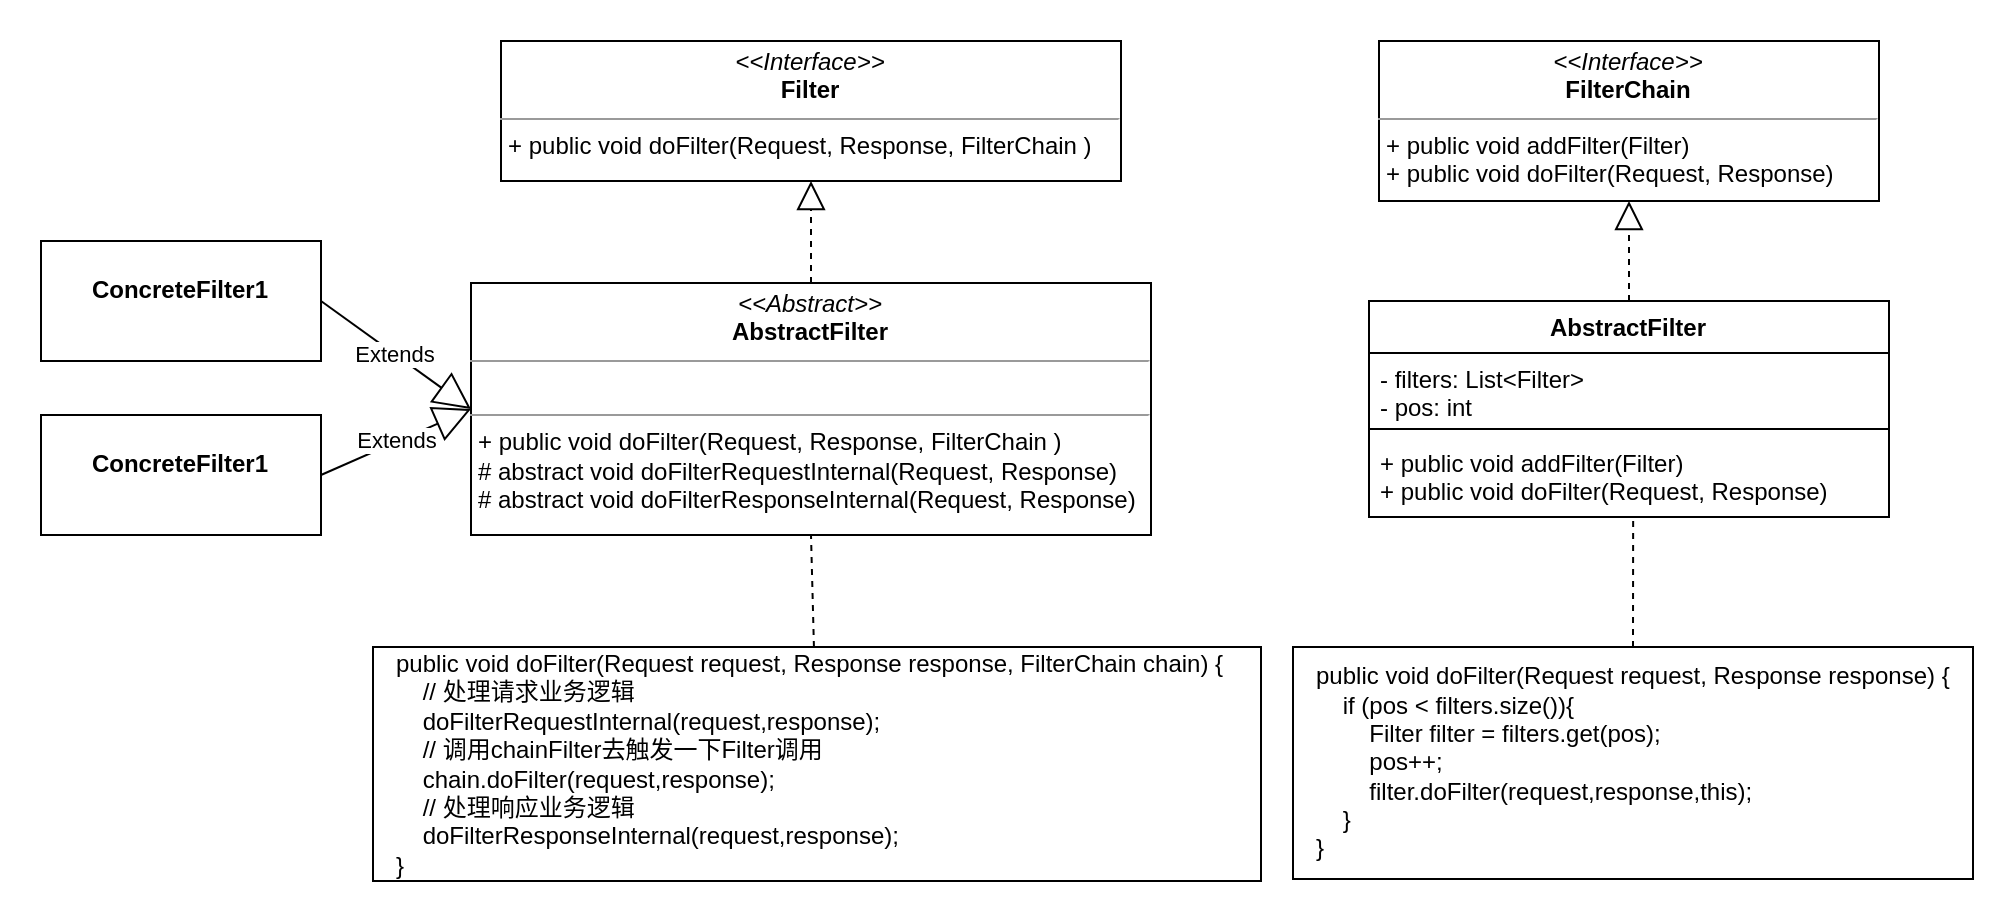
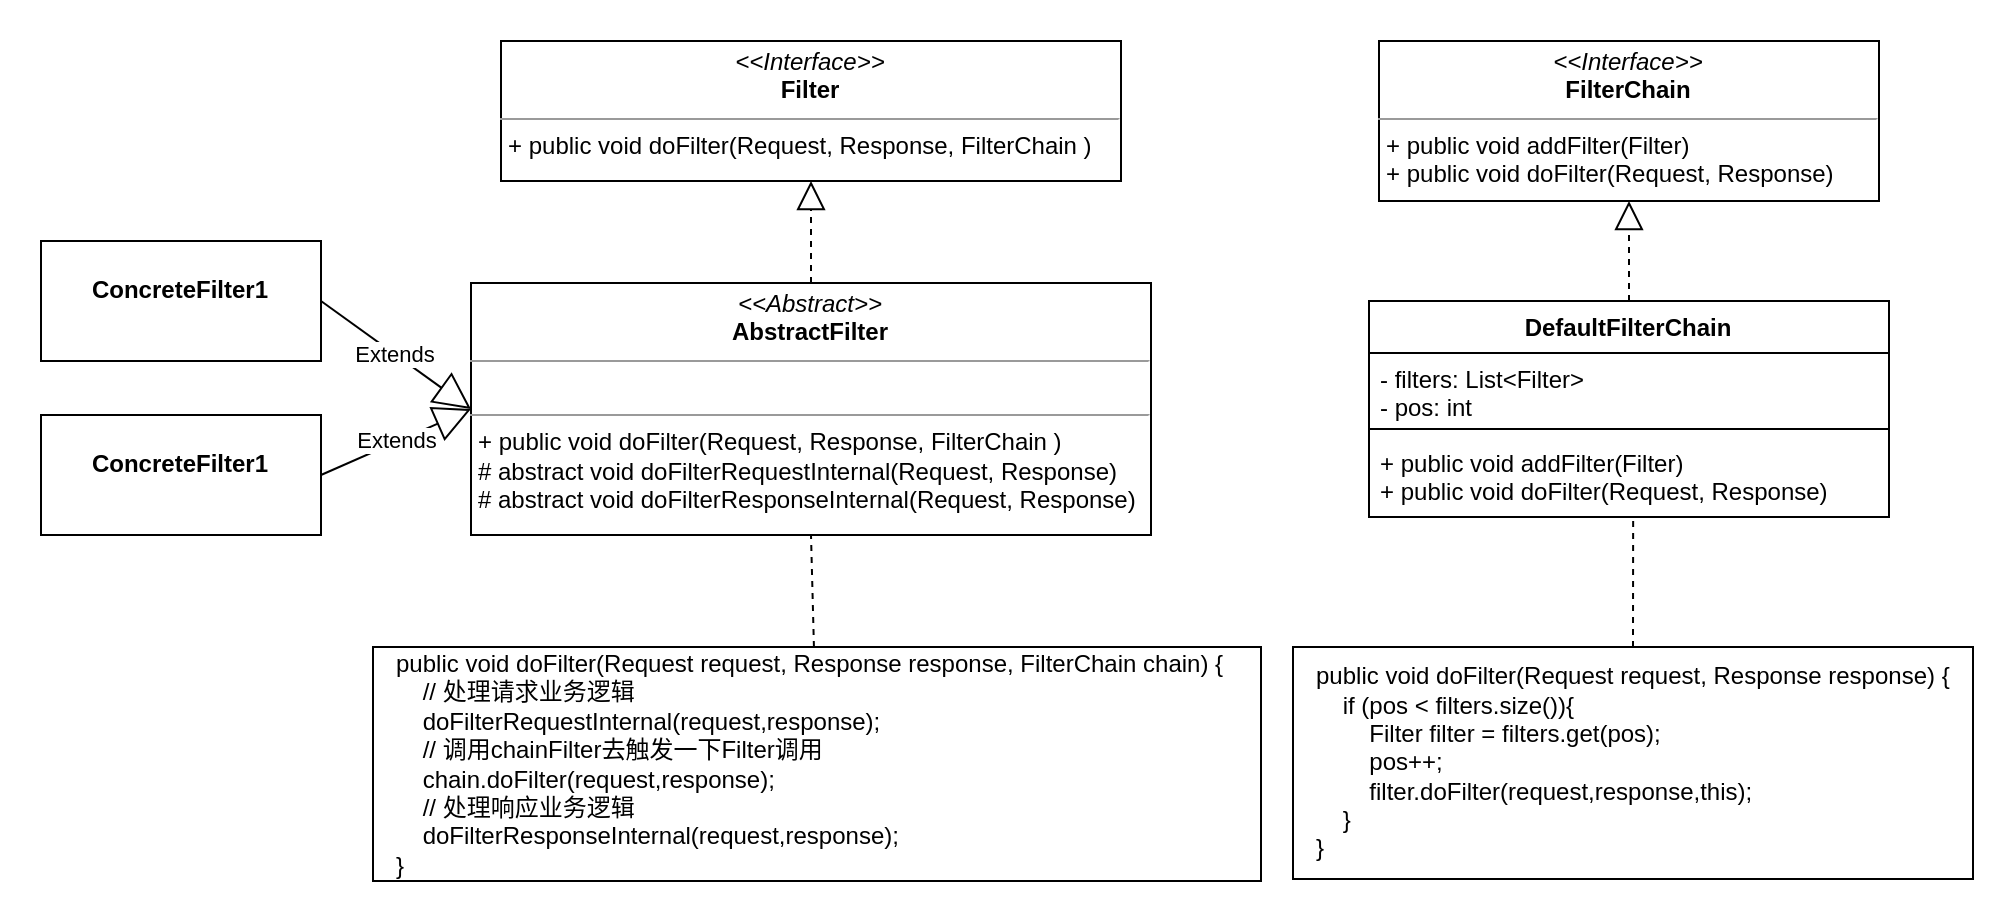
node "AbstractFilter": label "AbstractFilter" -> "DefaultFilterChain"
